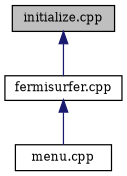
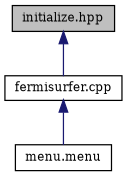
node "initialize.cpp": label "initialize.cpp" -> "initialize.hpp"
node "menu.cpp": label "menu.cpp" -> "menu.menu"
